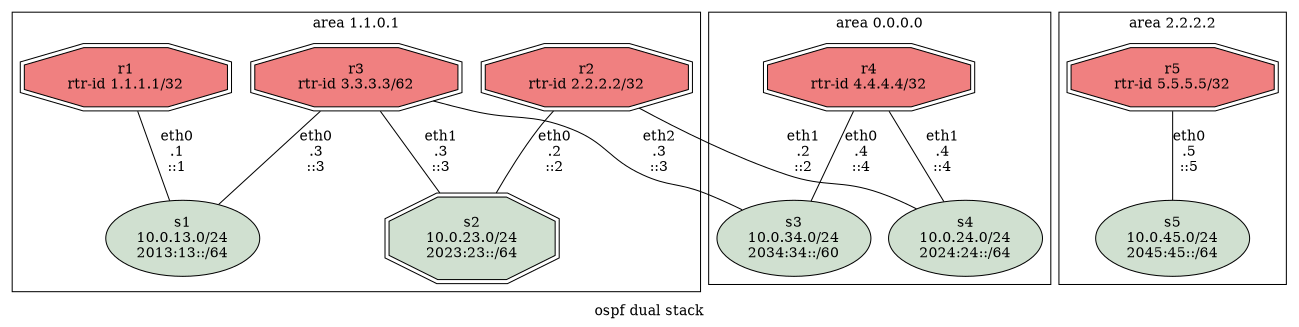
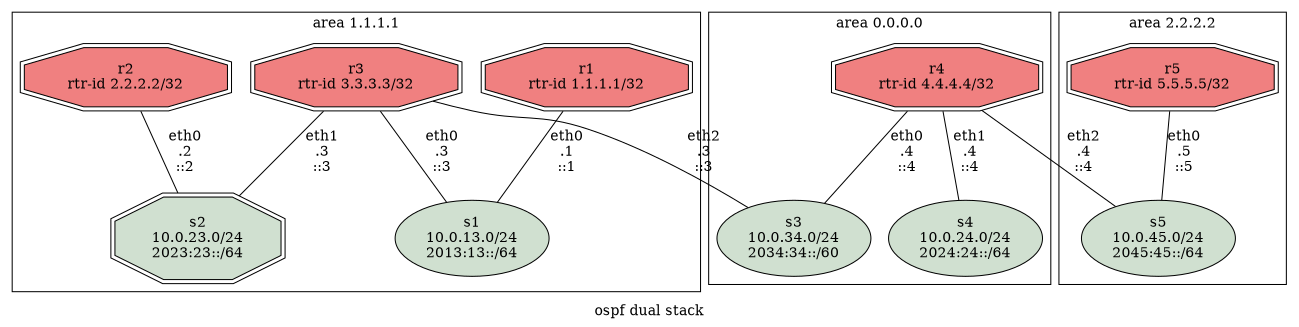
cluster "area 1.1.0.1": label "area 1.1.0.1" -> "area 1.1.1.1"
node "r3 rtr-id 3.3.3.3/62": label "r3 rtr-id 3.3.3.3/62" -> "r3 rtr-id 3.3.3.3/32"
edge "r4 rtr-id 4.4.4.4/32" -- "s5 10.0.45.0/24 2045:45::/64": added, label "eth2 .4 ::4"
edge "r2 rtr-id 2.2.2.2/32" -- "s4 10.0.24.0/24 2024:24::/64": removed, label "eth1 .2 ::2"
